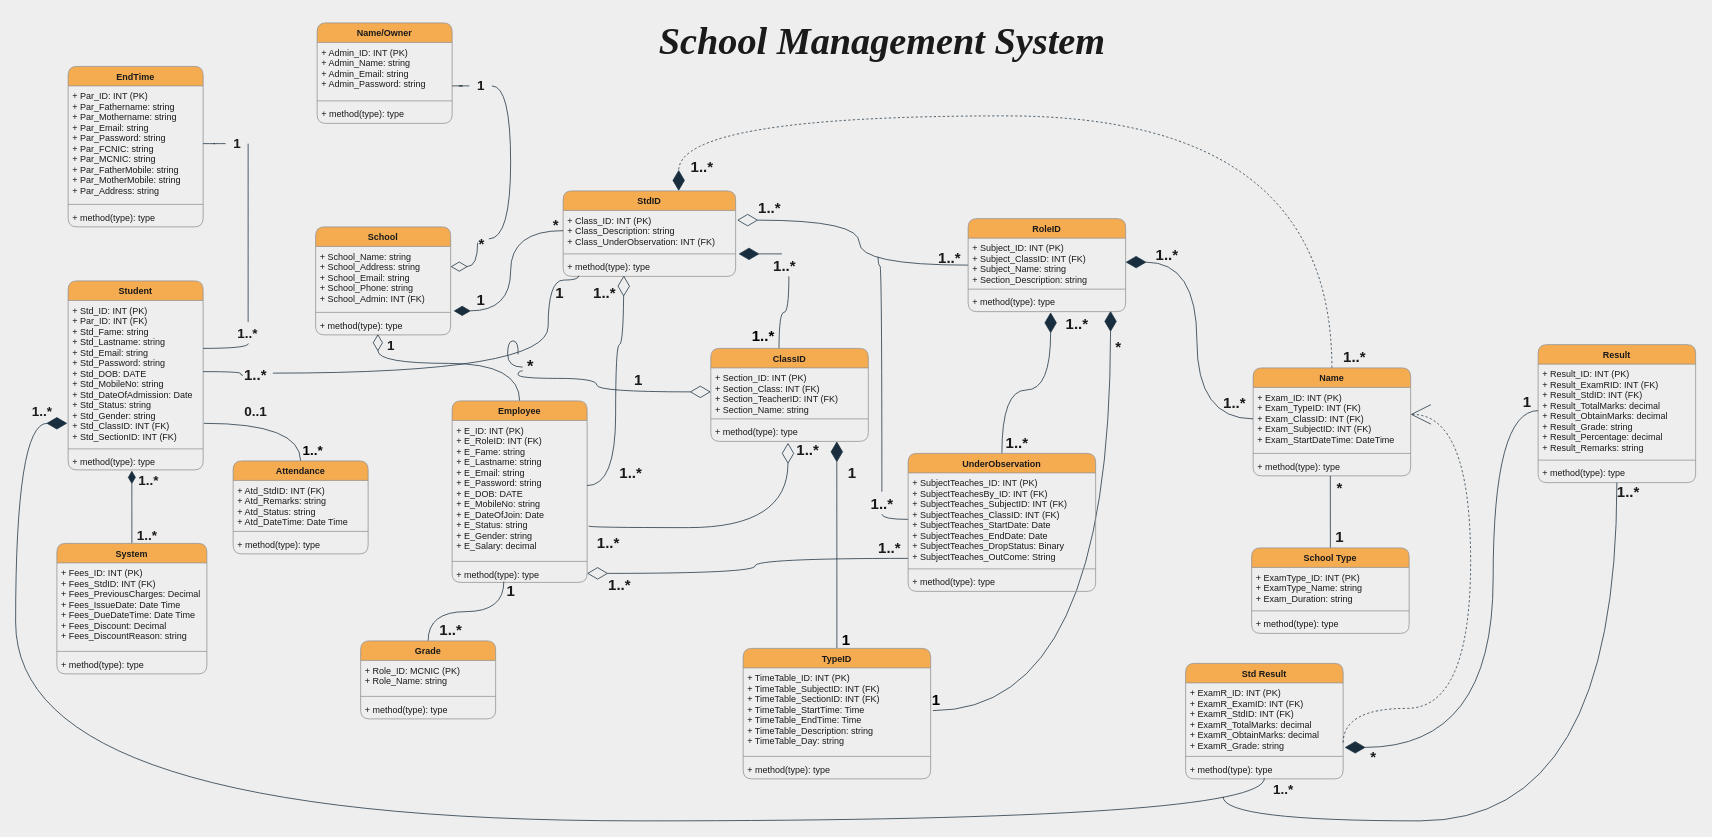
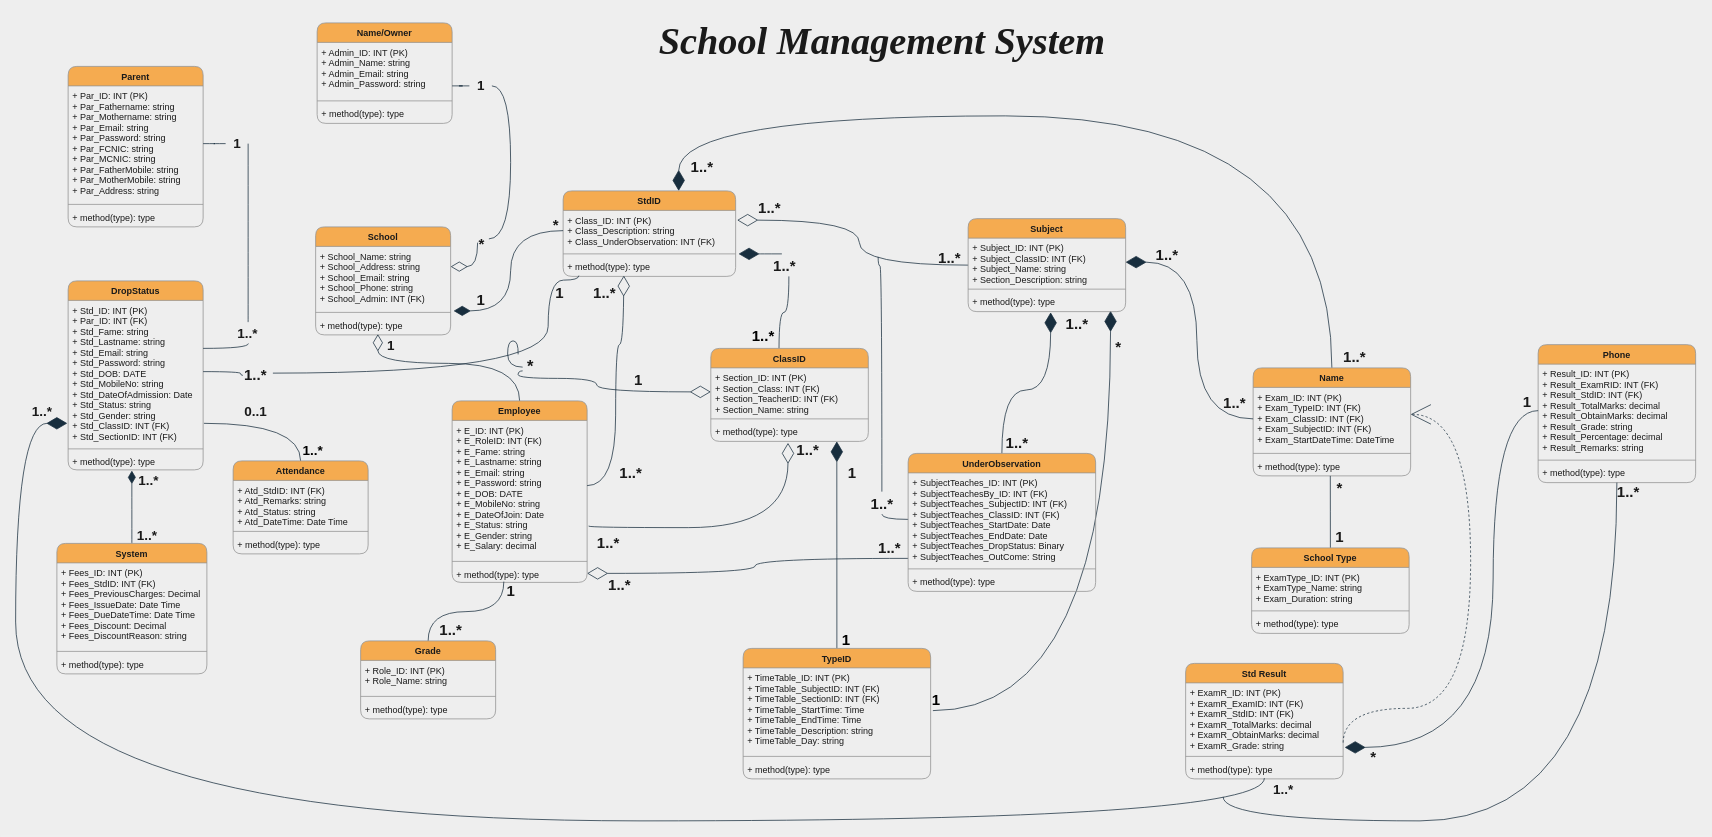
node "EndTime": label "EndTime" -> "Parent"
edge "Name" -> "StdID": style dashed -> solid
node "RoleID": label "RoleID" -> "Subject"
node "Student": label "Student" -> "DropStatus"
node "Result": label "Result" -> "Phone"
node "+ Role_ID: MCNIC (PK) + Role_Name: string": label "+ Role_ID: MCNIC (PK) + Role_Name: string" -> "+ Role_ID: INT (PK) + Role_Name: string"
